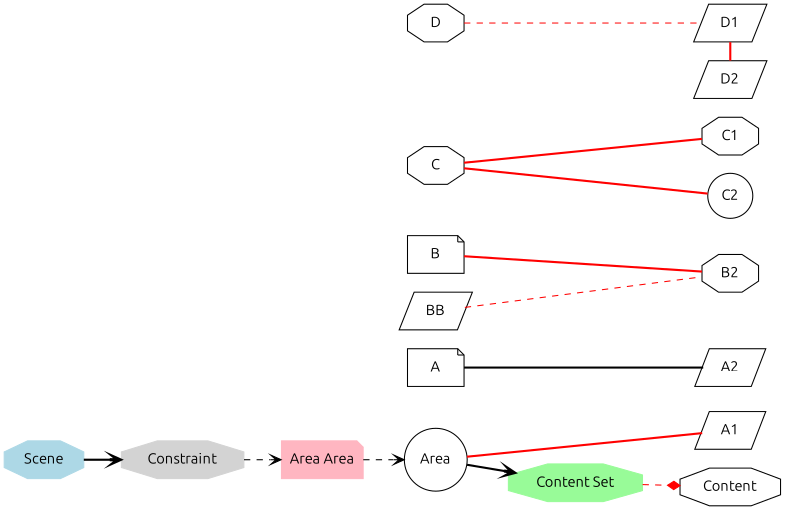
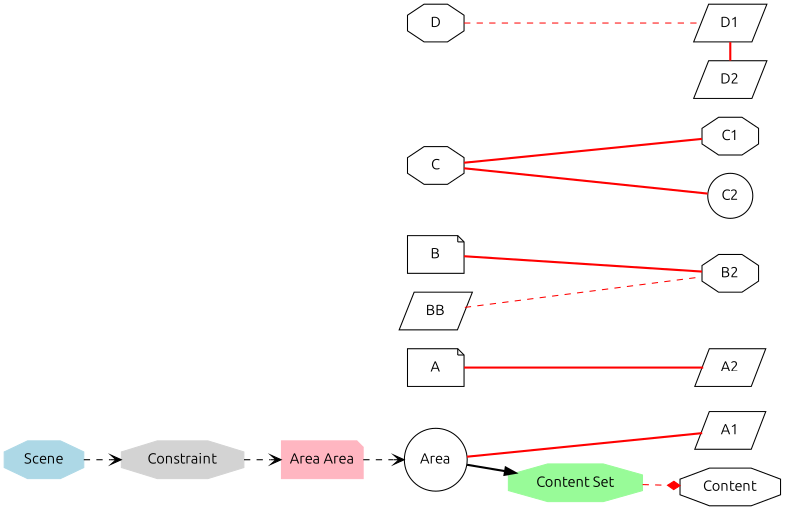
edge "A" -- "A2": color black -> red
edge "Scene" -> "Constraint": style bold -> dashed
edge "Area" -> "Content Set": arrowhead vee -> normal
